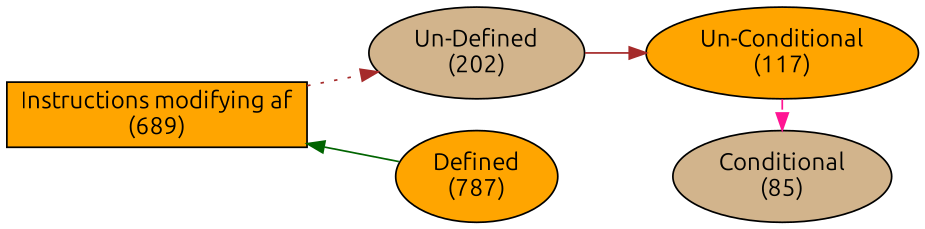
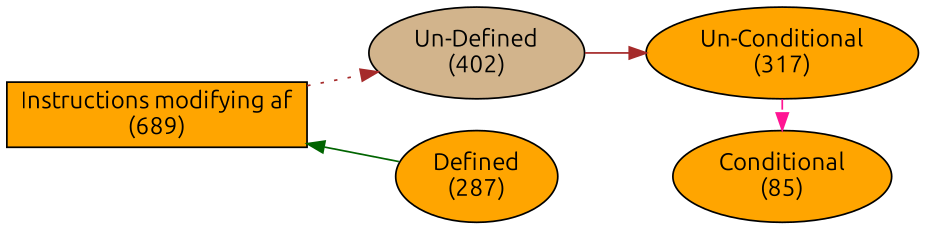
node "Un-Defined (202)": label "Un-Defined (202)" -> "Un-Defined (402)"
node "Un-Conditional (117)": label "Un-Conditional (117)" -> "Un-Conditional (317)"
node "Defined (787)": label "Defined (787)" -> "Defined (287)"
node "Conditional (85)": fillcolor tan -> orange
